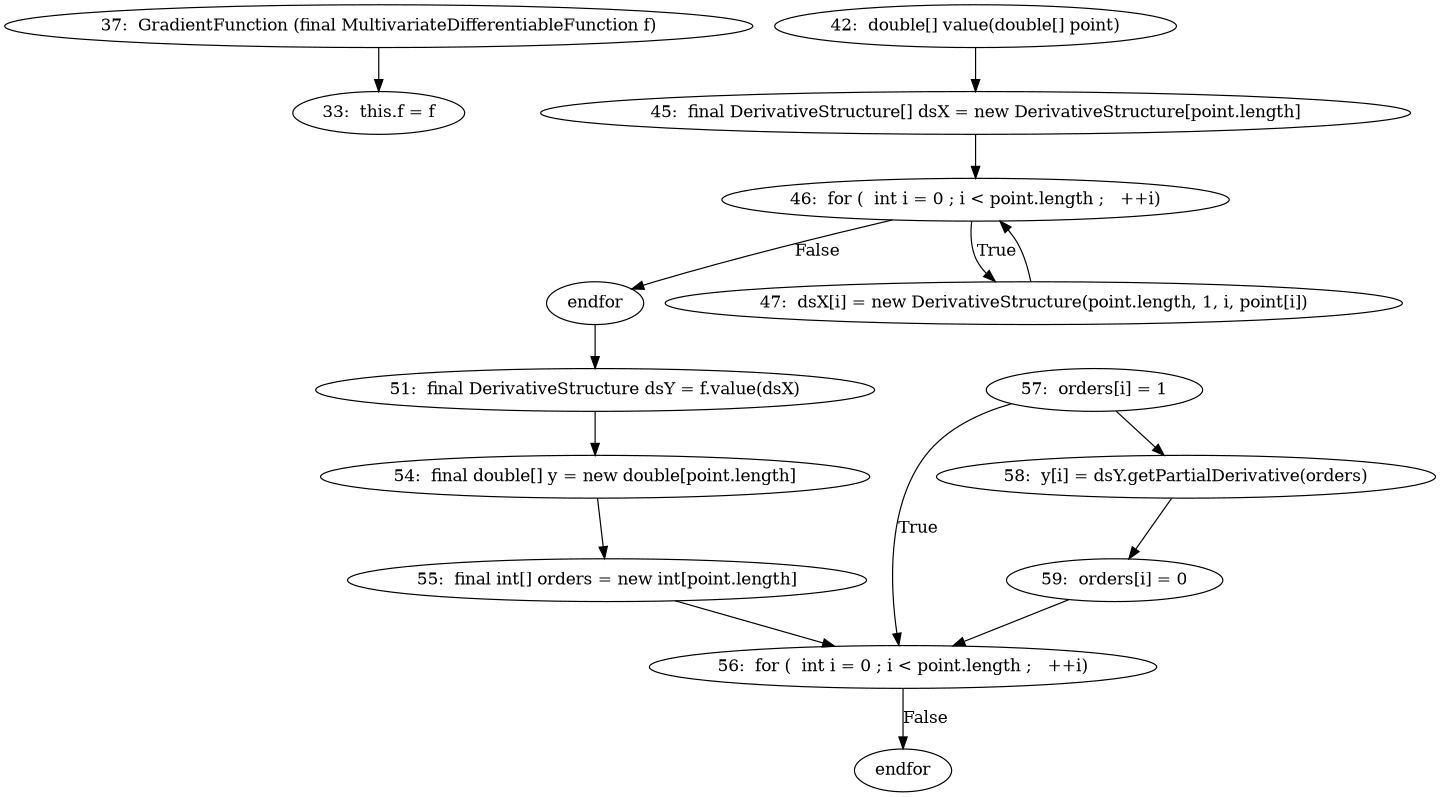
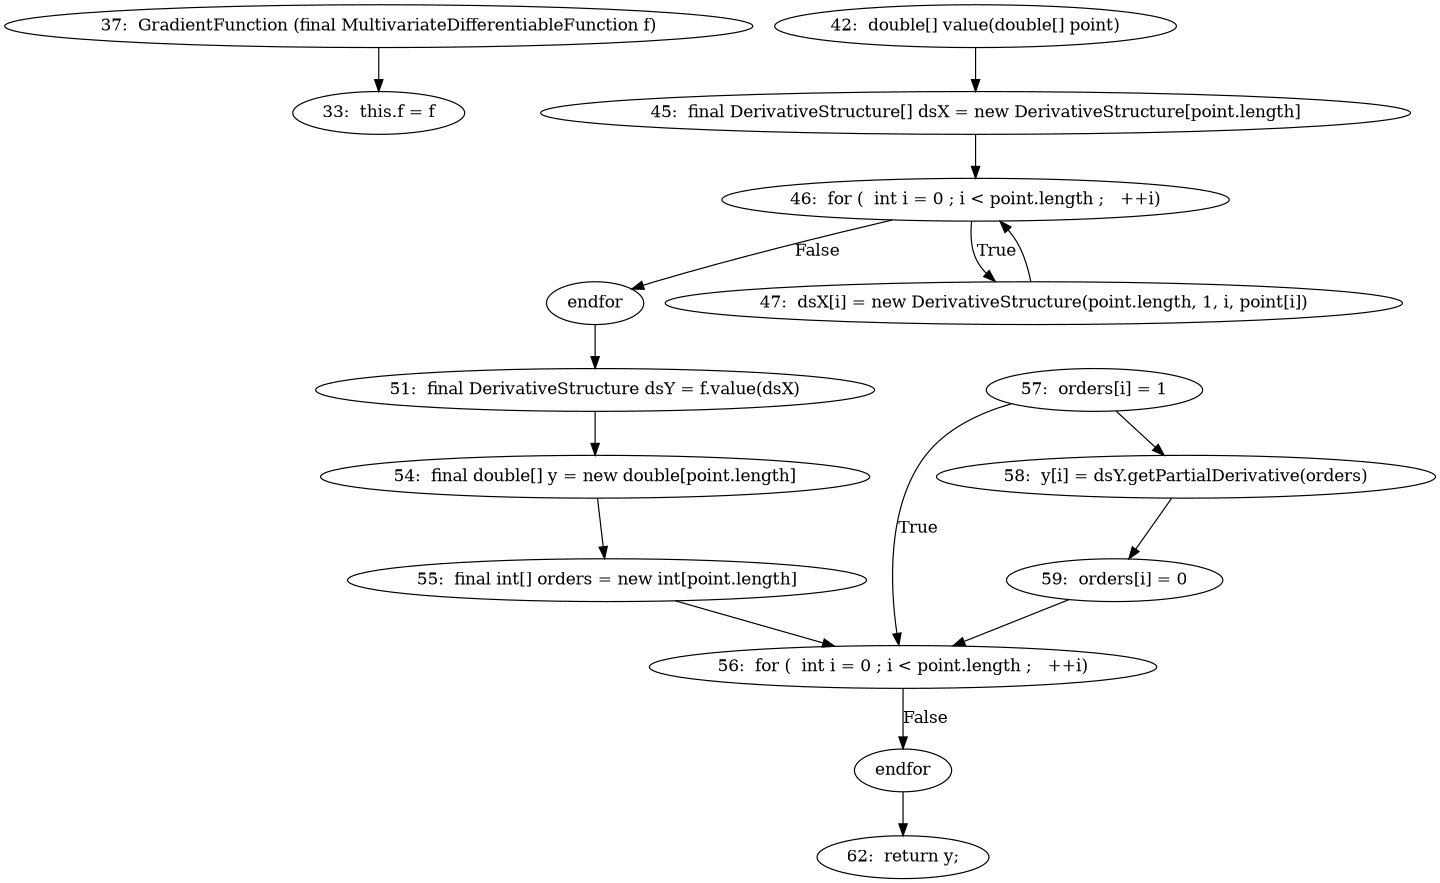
node "62:  return y;": added
